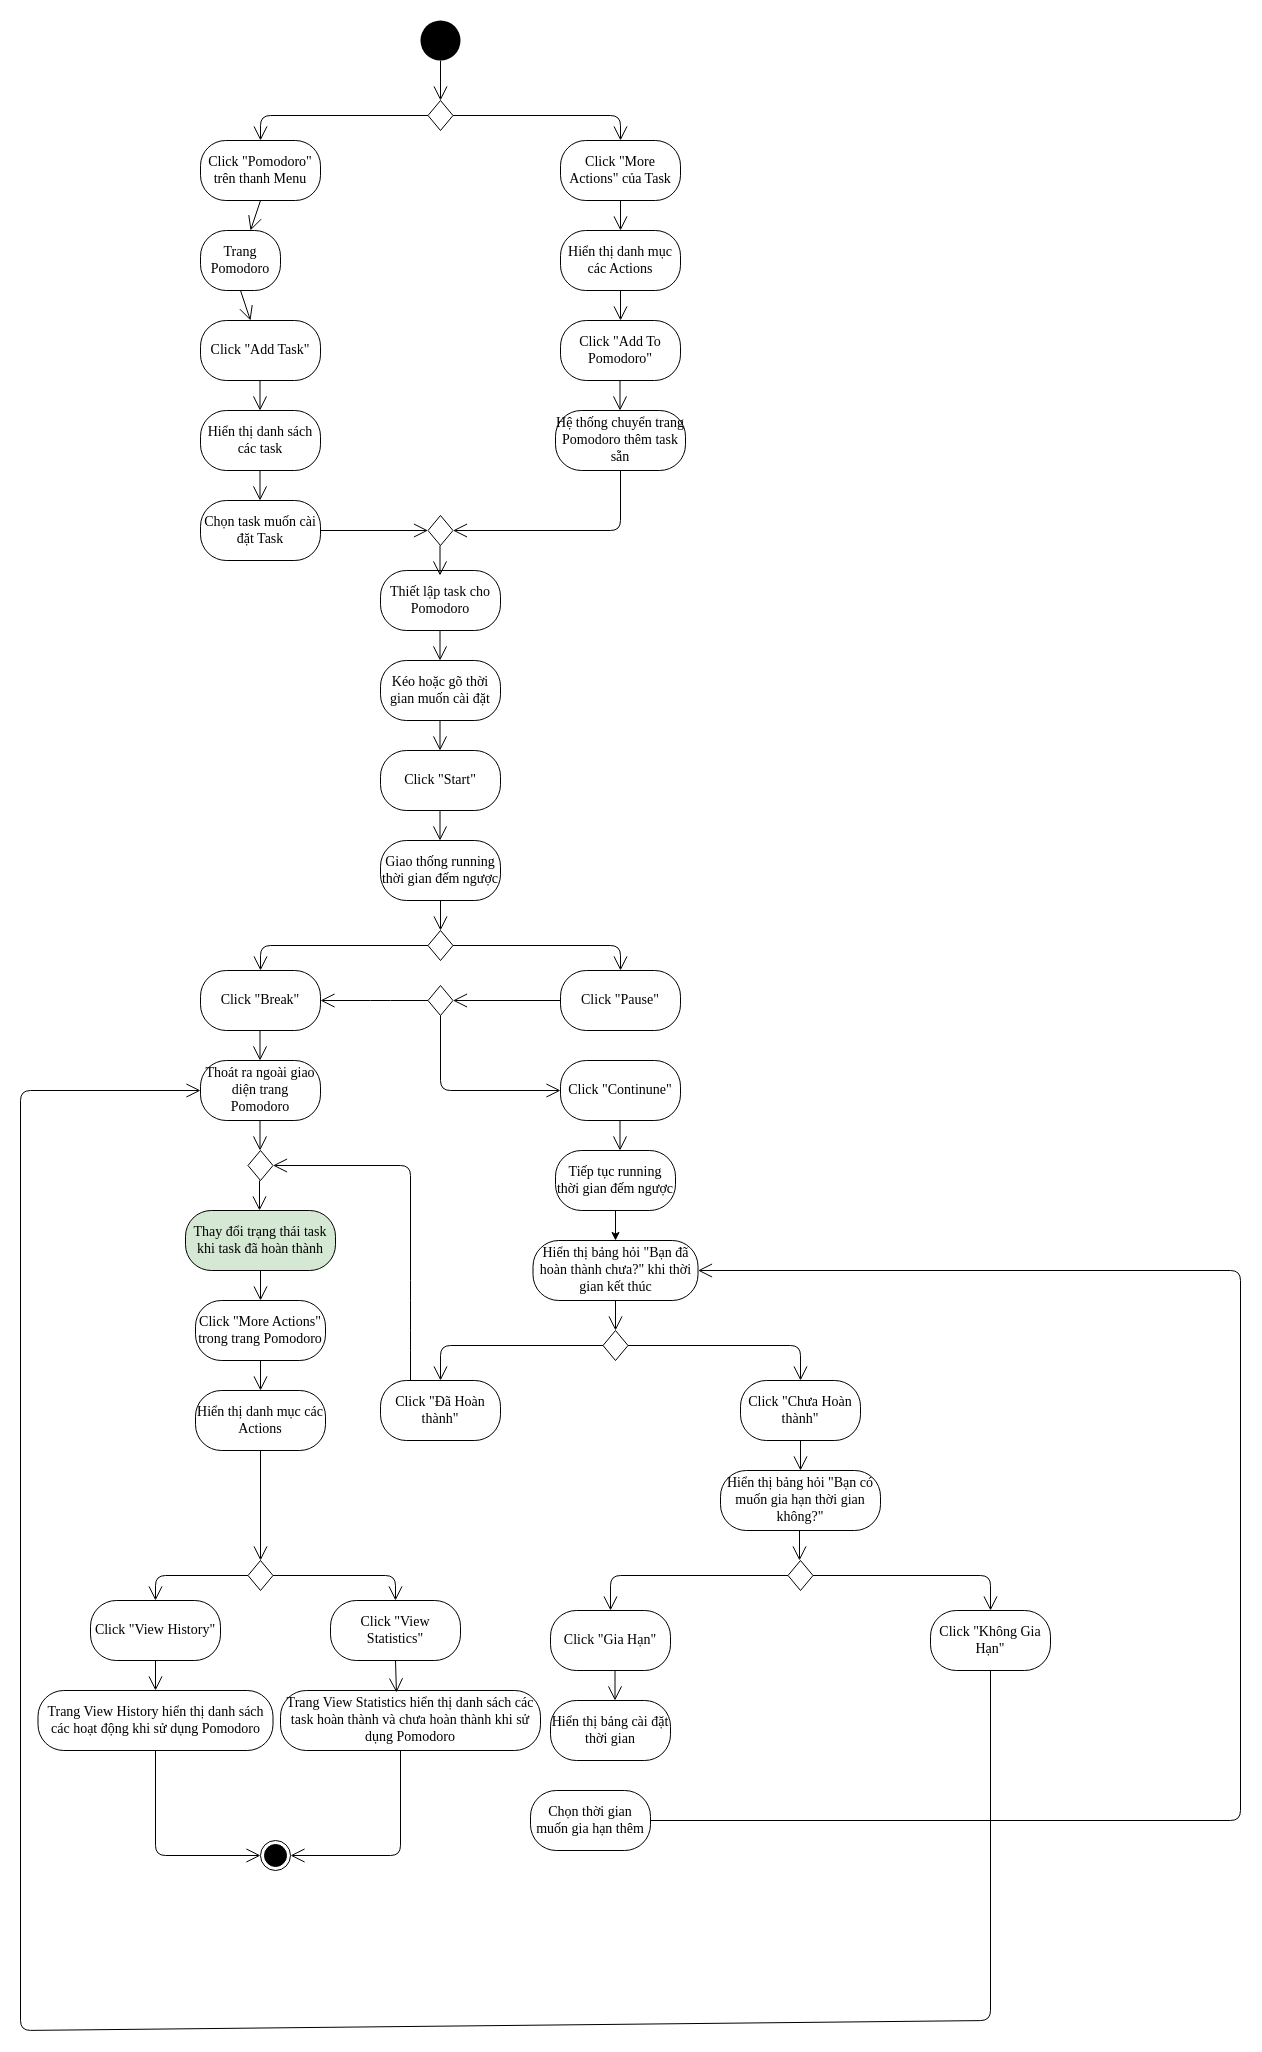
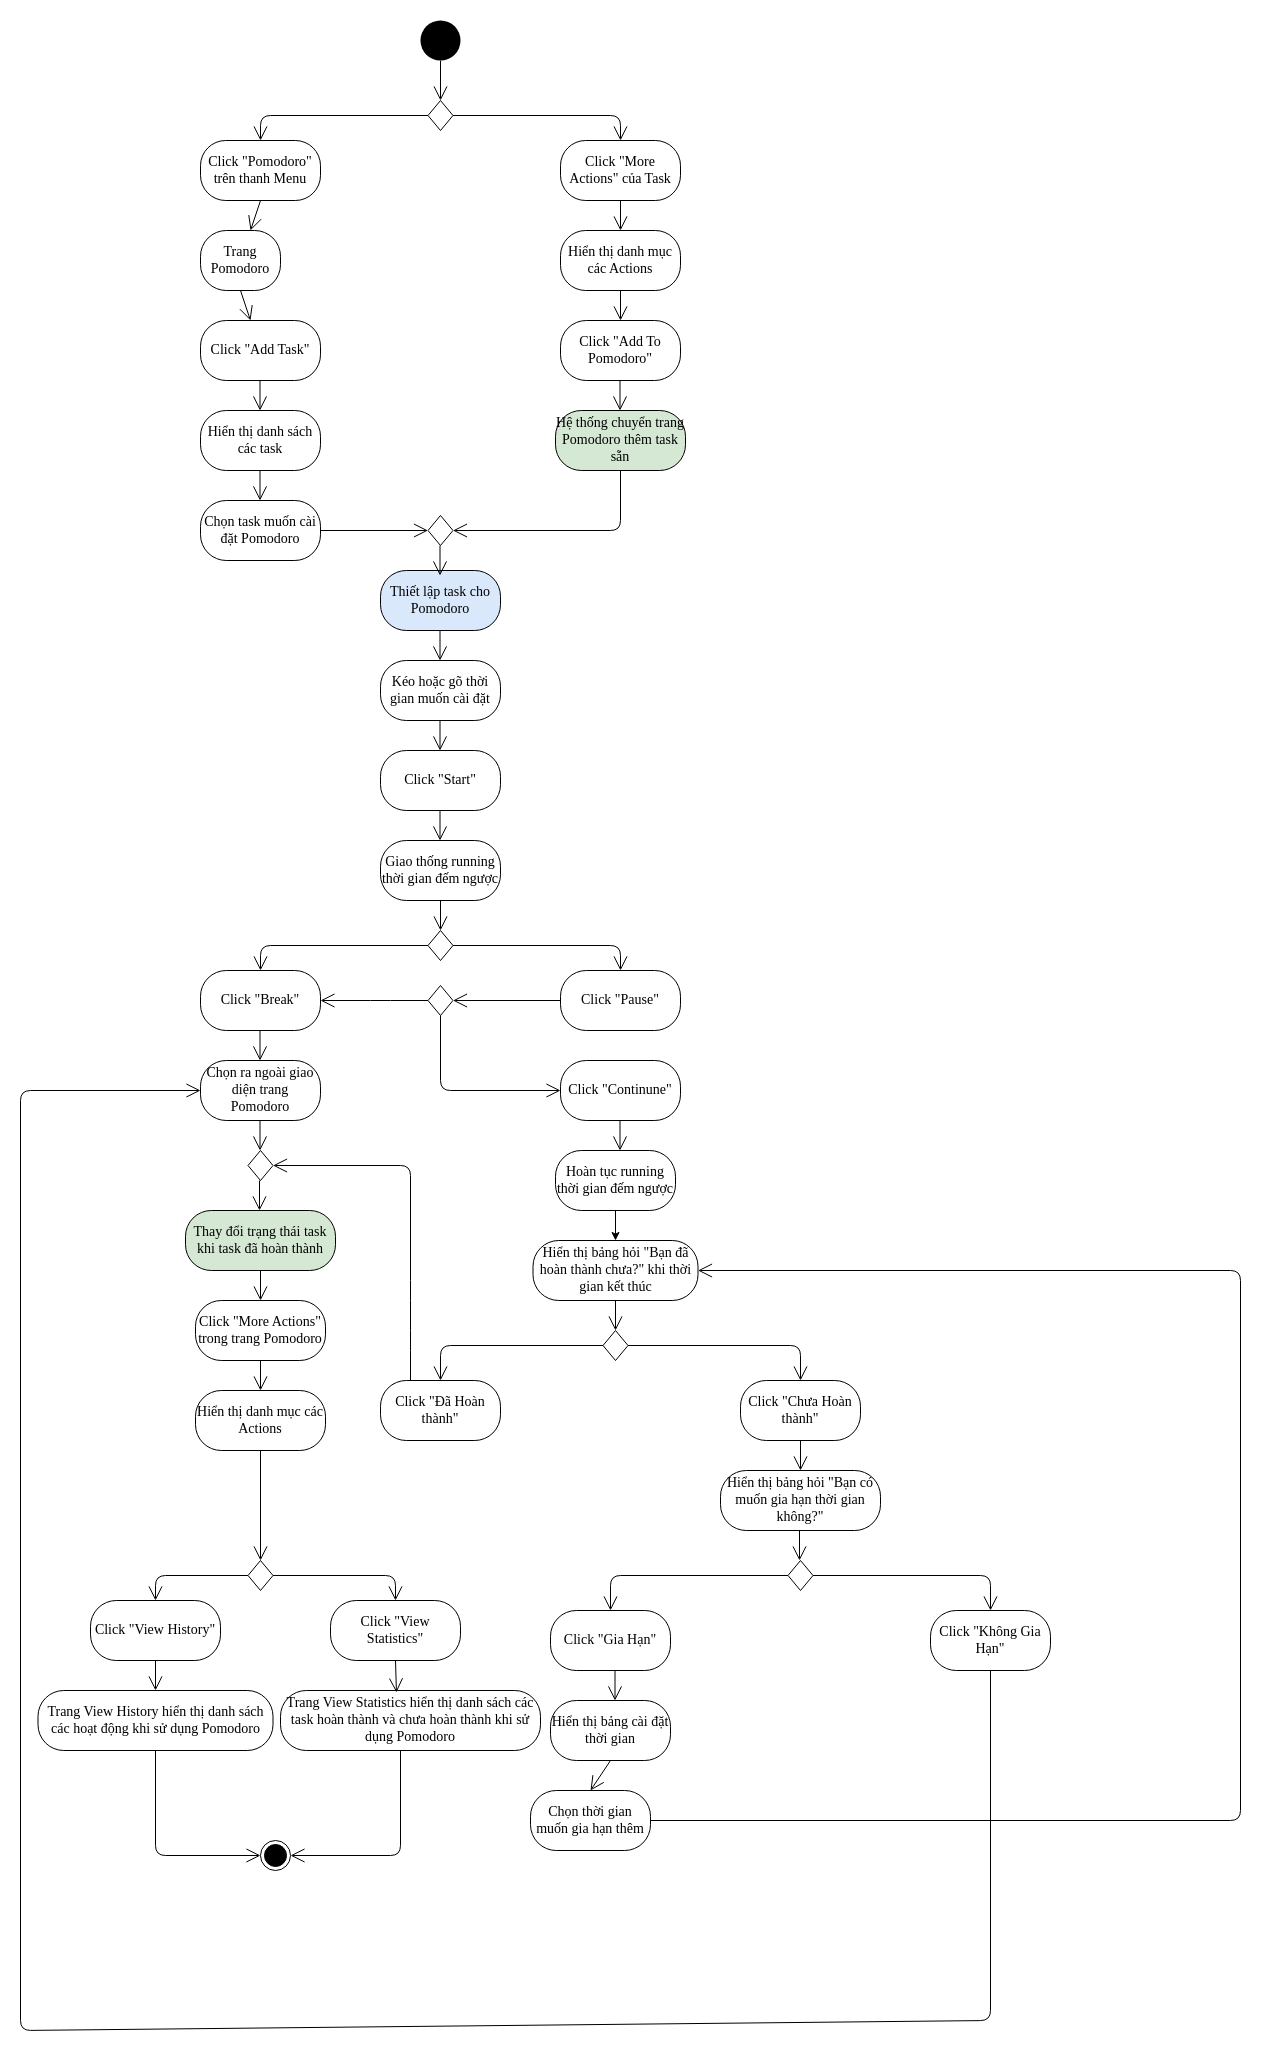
node "Hệ thống chuyển trang Pomodoro thêm task sẵn": fillcolor #ffffff -> #d5e8d4
node "Chọn task muốn cài đặt Task": label "Chọn task muốn cài đặt Task" -> "Chọn task muốn cài đặt Pomodoro"
node "Thiết lập task cho Pomodoro": fillcolor #ffffff -> #dae8fc
node "Thoát ra ngoài giao diện trang Pomodoro": label "Thoát ra ngoài giao diện trang Pomodoro" -> "Chọn ra ngoài giao diện trang Pomodoro"
node "Tiếp tục running thời gian đếm ngược": label "Tiếp tục running thời gian đếm ngược" -> "Hoàn tục running thời gian đếm ngược"
edge "Hiển thị bảng cài đặt thời gian" -> "Chọn thời gian muốn gia hạn thêm": added
